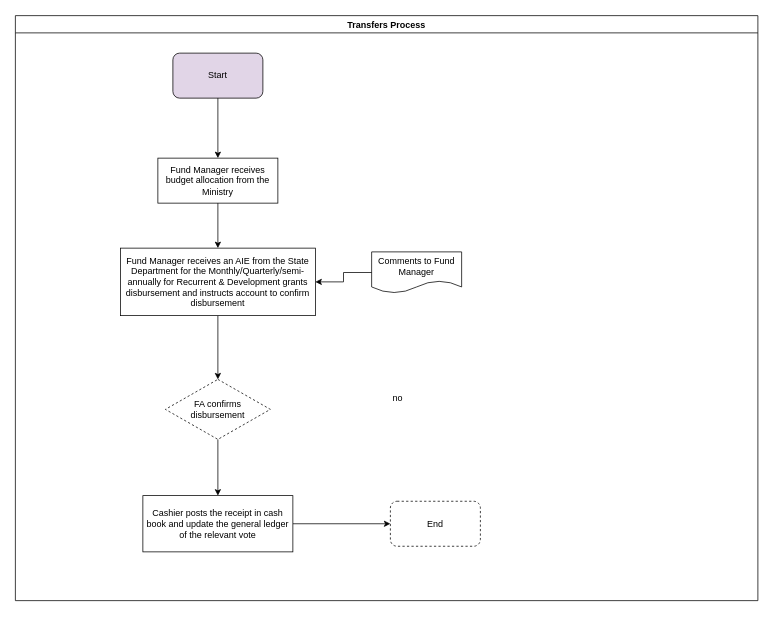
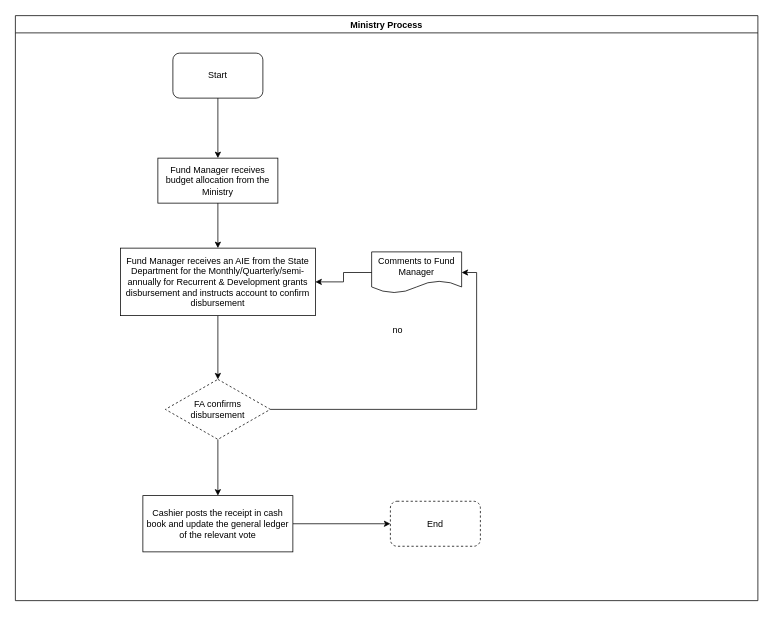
node "Transfers Process": label "Transfers Process" -> "Ministry Process"
node "Start": fillcolor #e1d5e7 -> #ffffff
node "no": moved (398, 398) -> (398, 330)
edge "FA confirms disbursement" -> "Comments to Fund Manager": added
